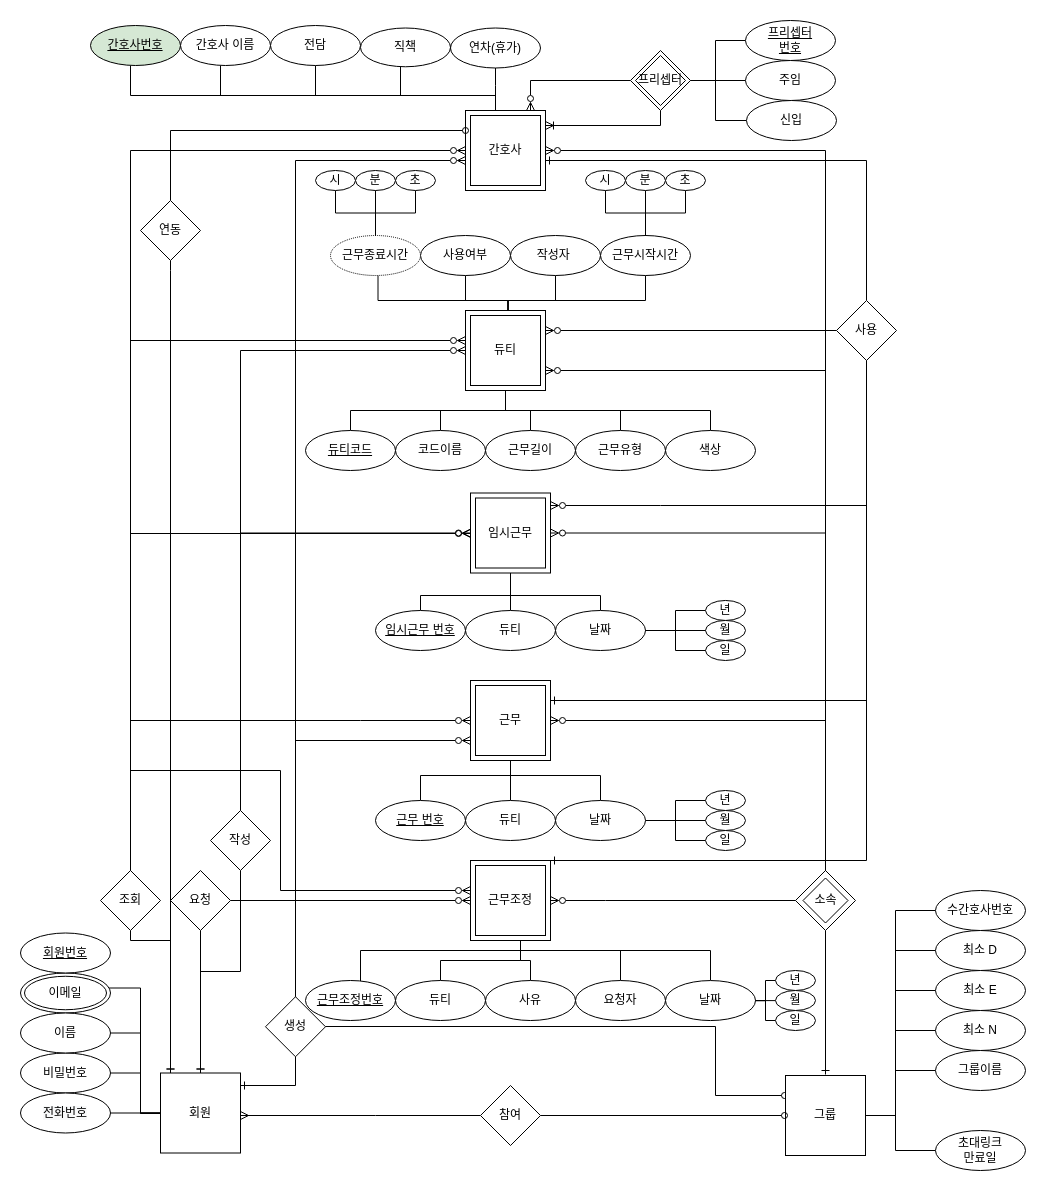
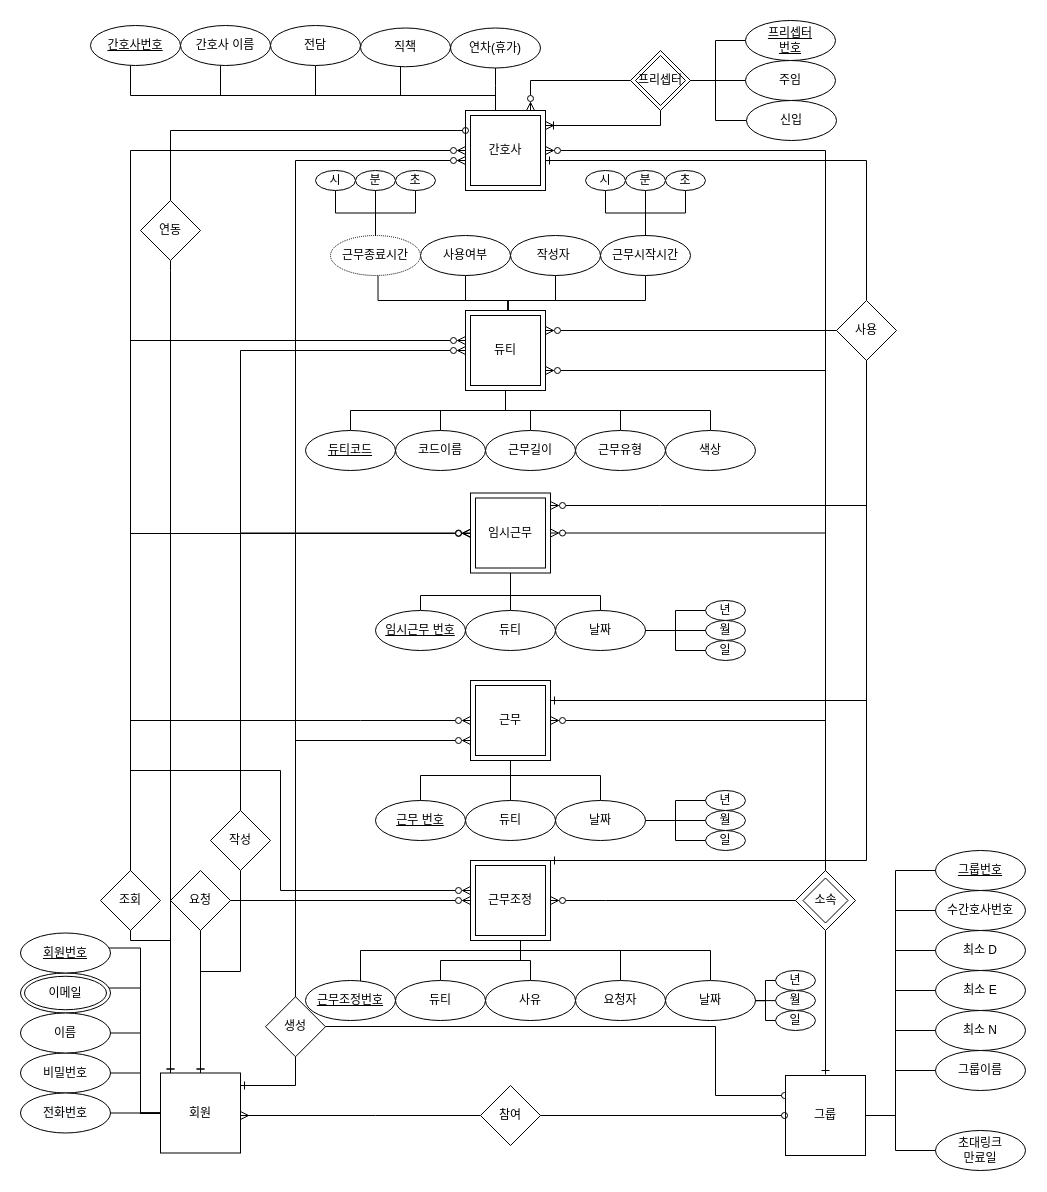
node "간호사번호": fillcolor #d5e8d4 -> #ffffff
edge "그룹번호" -- "그룹": added
node "그룹번호": added
edge "회원번호" -- "회원": added
